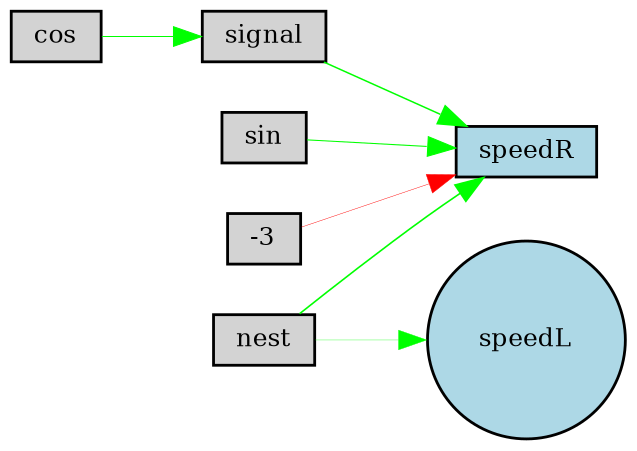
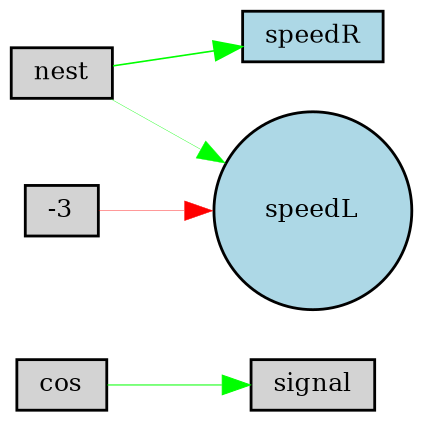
edge "signal" -> "speedR": removed
node "sin": removed
edge "-3" -> "speedR": now "-3" -> "speedL"
